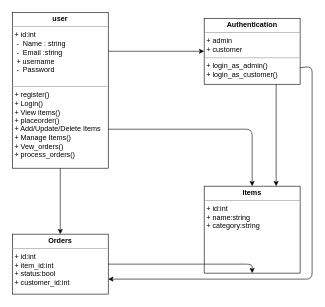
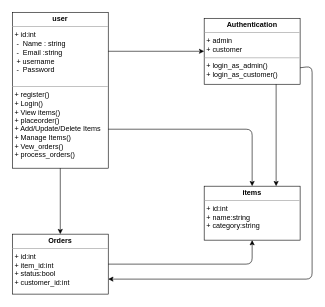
node "items + id:int + name:string + category:string": size 96x87 -> 96x54
